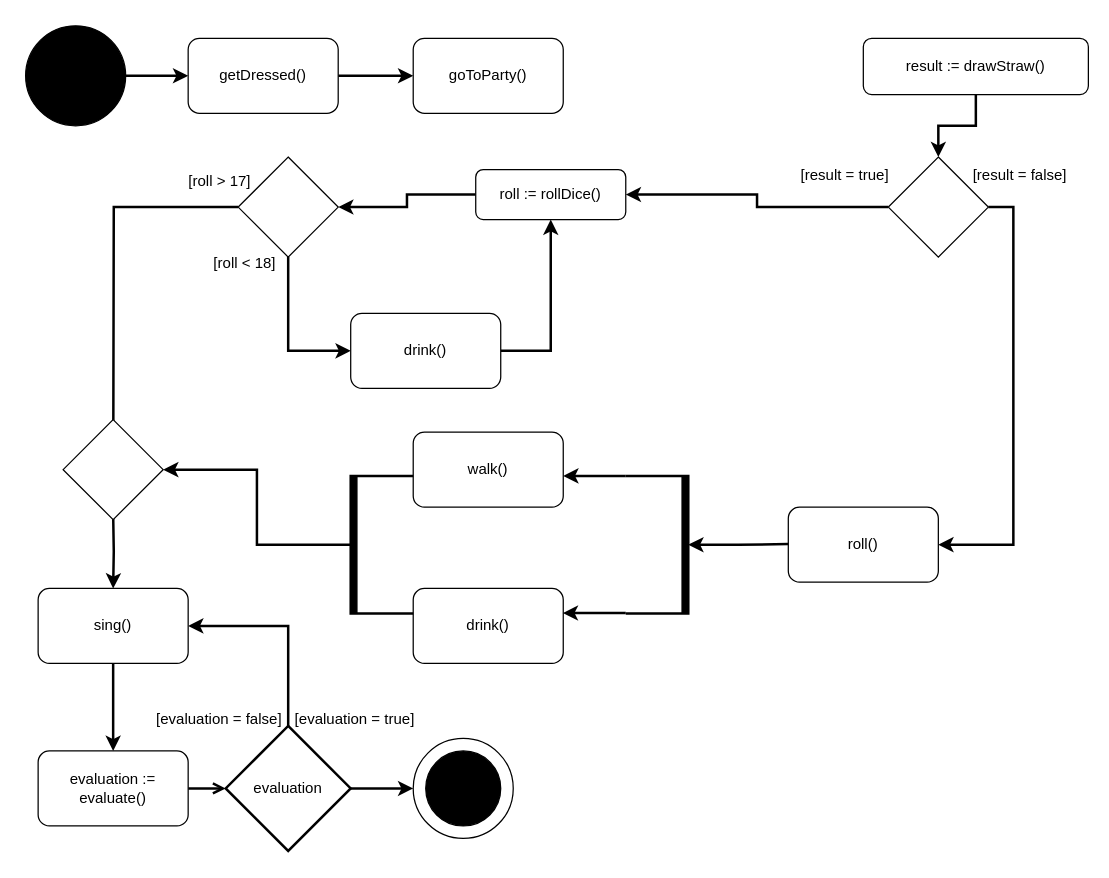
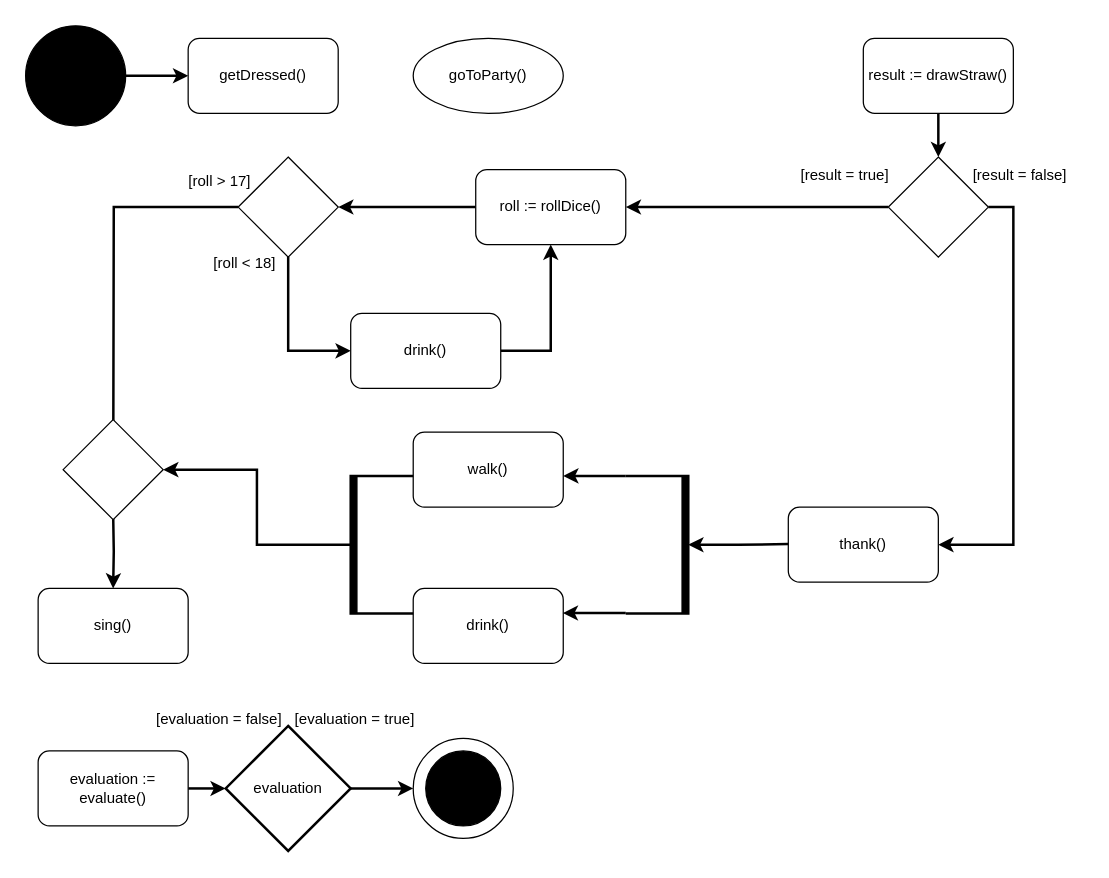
node "result := drawStraw()": size 225x56 -> 150x75
edge "getDressed()" -> "goToParty()": removed
node "goToParty()": shape rounded rectangle -> ellipse
node "roll := rollDice()": size 150x50 -> 150x75
node "roll()": label "roll()" -> "thank()"
edge "evaluation" -> "sing()": removed
edge "sing()" -> "evaluation := evaluate()": removed
edge "evaluation := evaluate()" -> "evaluation": arrowhead open -> classic
